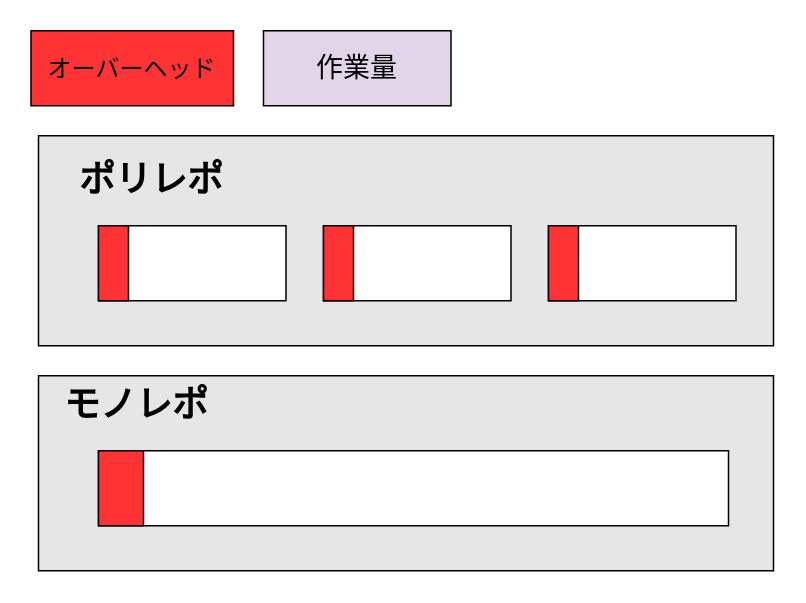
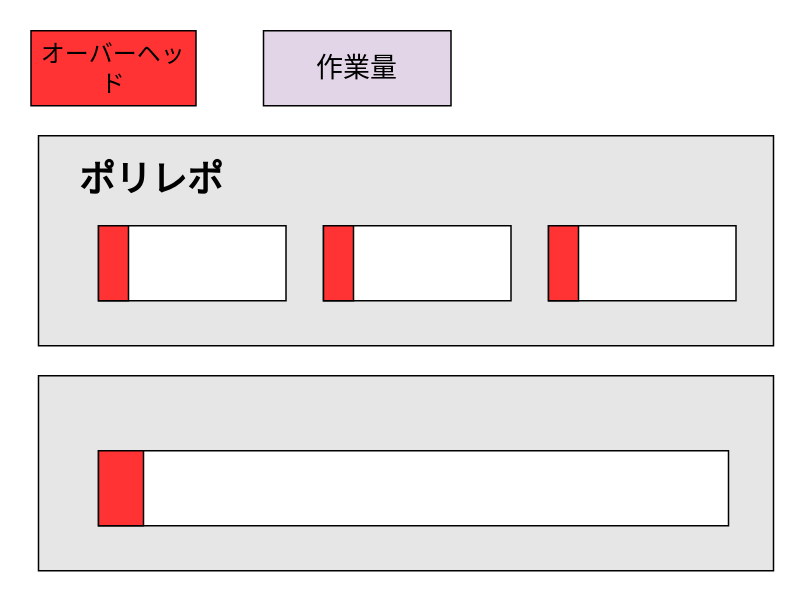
node "オーバーヘッド": size 203x75 -> 165x75
node "モノレポ": removed
